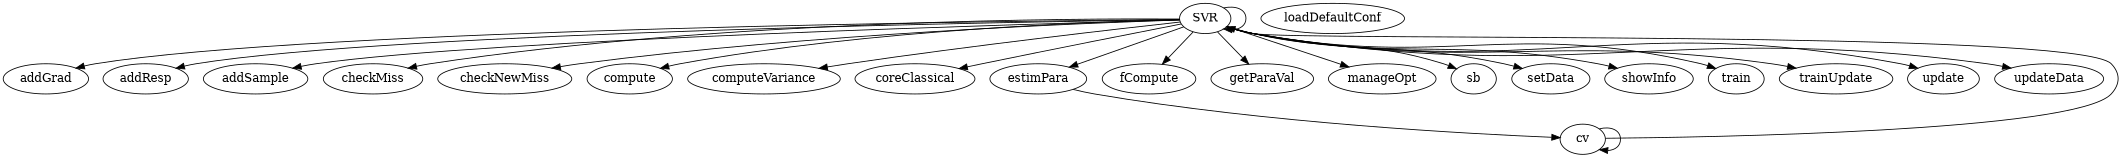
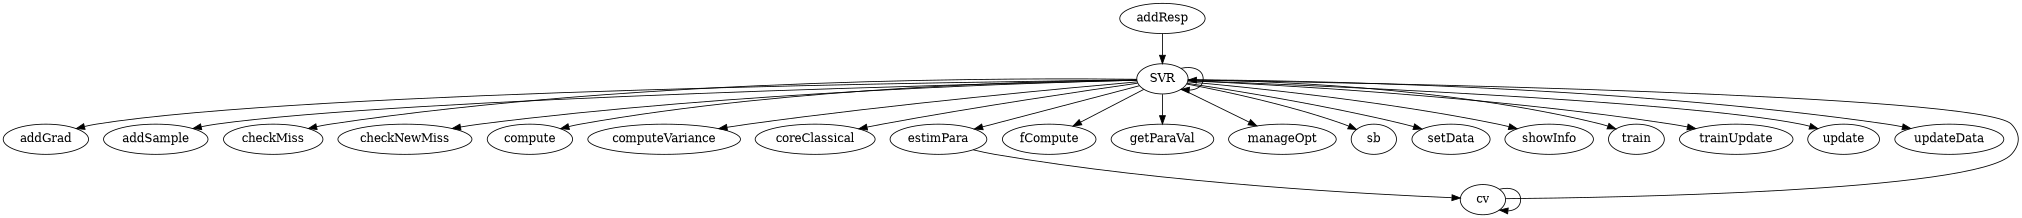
node "loadDefaultConf": removed
edge "SVR" -> "addResp": reversed
